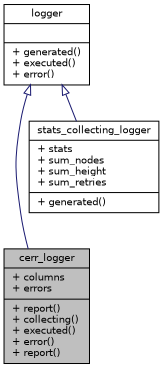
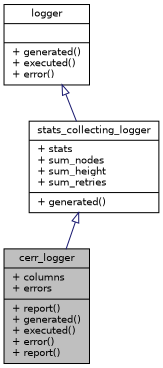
edge "cerr_logger" -> "logger": now "cerr_logger" -> "stats_collecting_logger"
node "cerr_logger": text "+ collecting()" -> "+ generated()"
